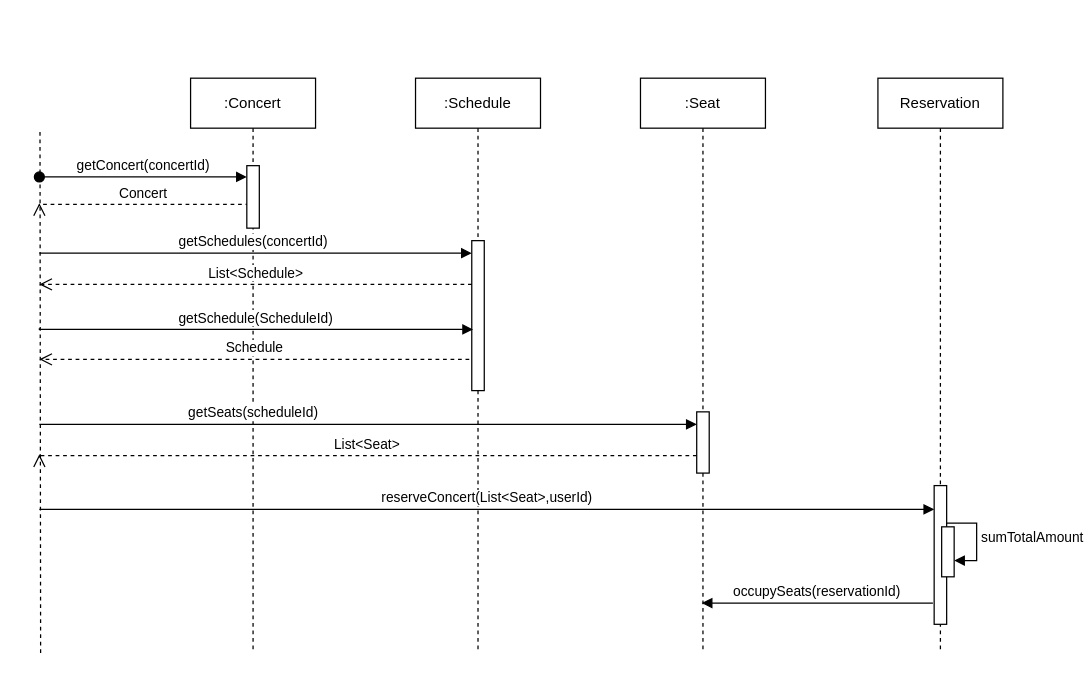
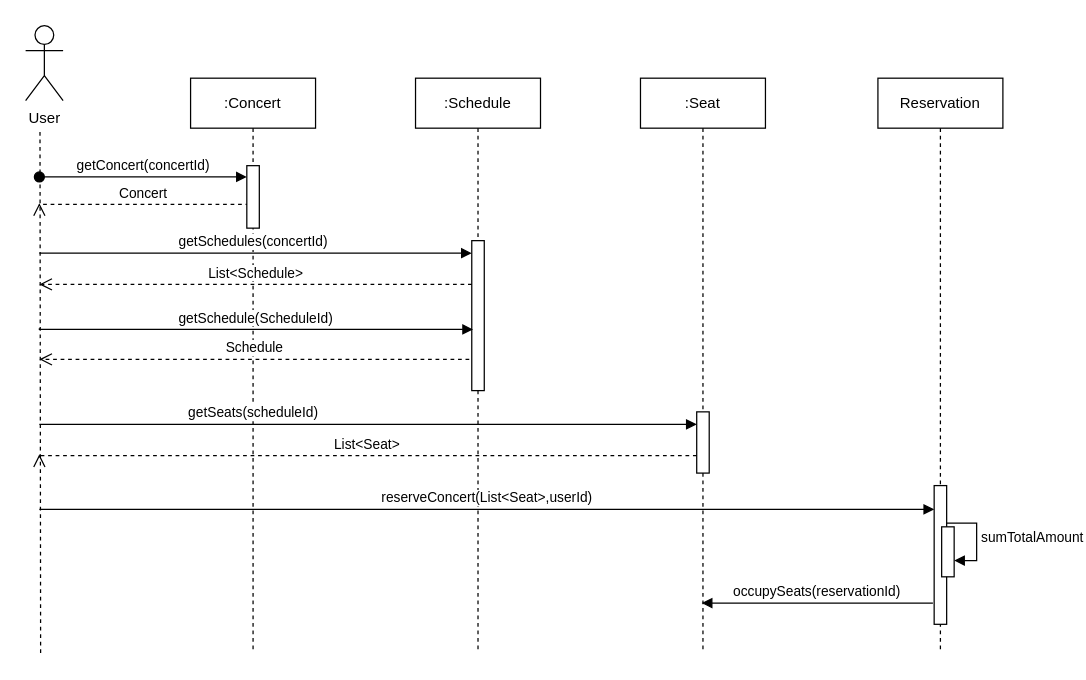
node "User": added
